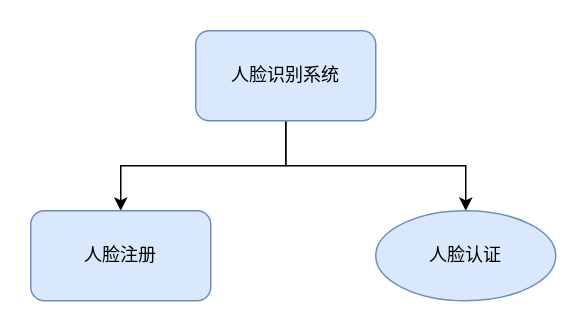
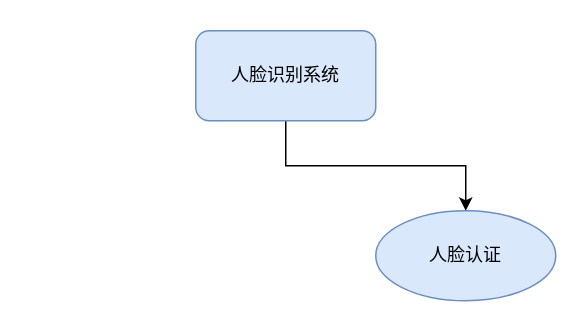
edge "人脸识别系统" -> "人脸注册": removed
node "人脸注册": removed
